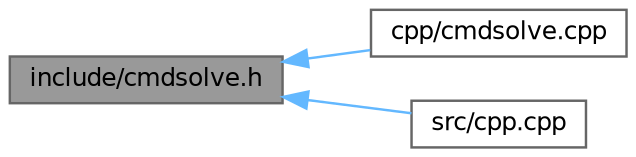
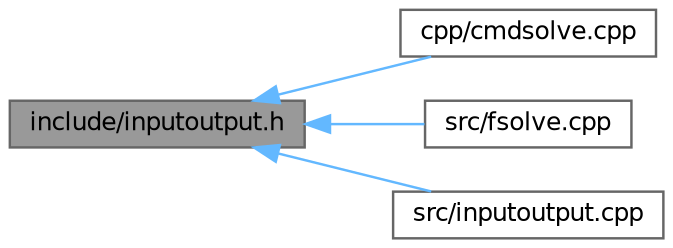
node "include/cmdsolve.h": label "include/cmdsolve.h" -> "include/inputoutput.h"
node "src/cpp.cpp": label "src/cpp.cpp" -> "src/inputoutput.cpp"
node "src/fsolve.cpp": added
